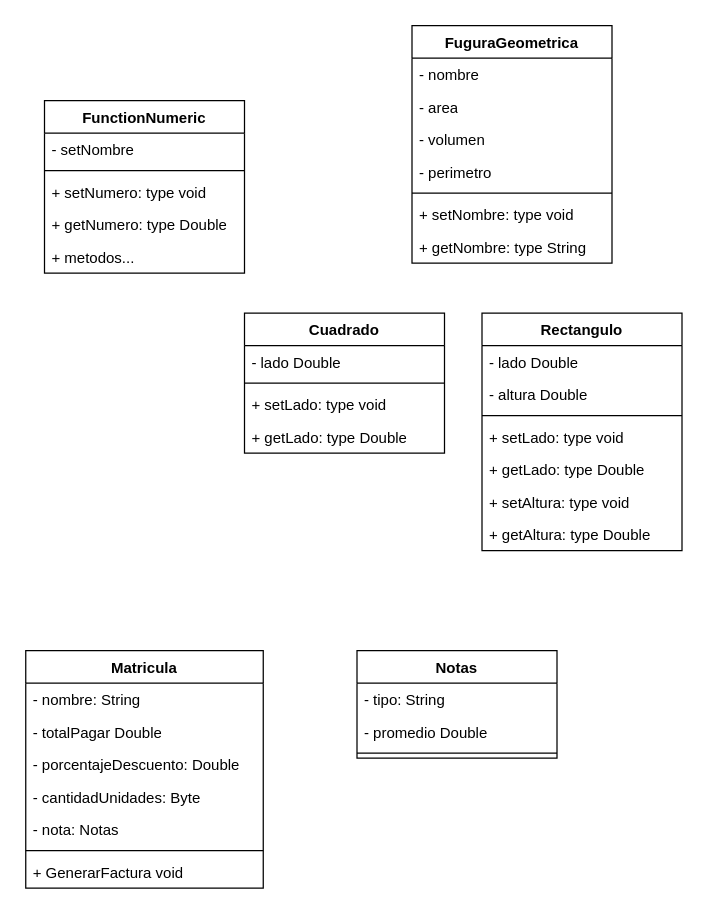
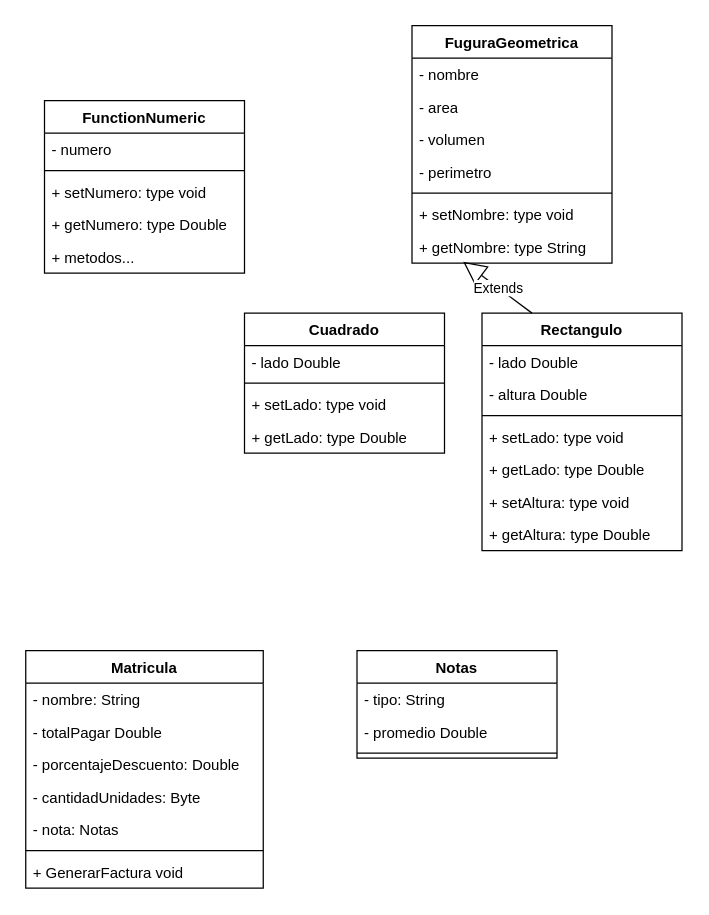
node "- setNombre": label "- setNombre" -> "- numero"
edge "Rectangulo" -> "+ getNombre: type String": added, label "Extends"
